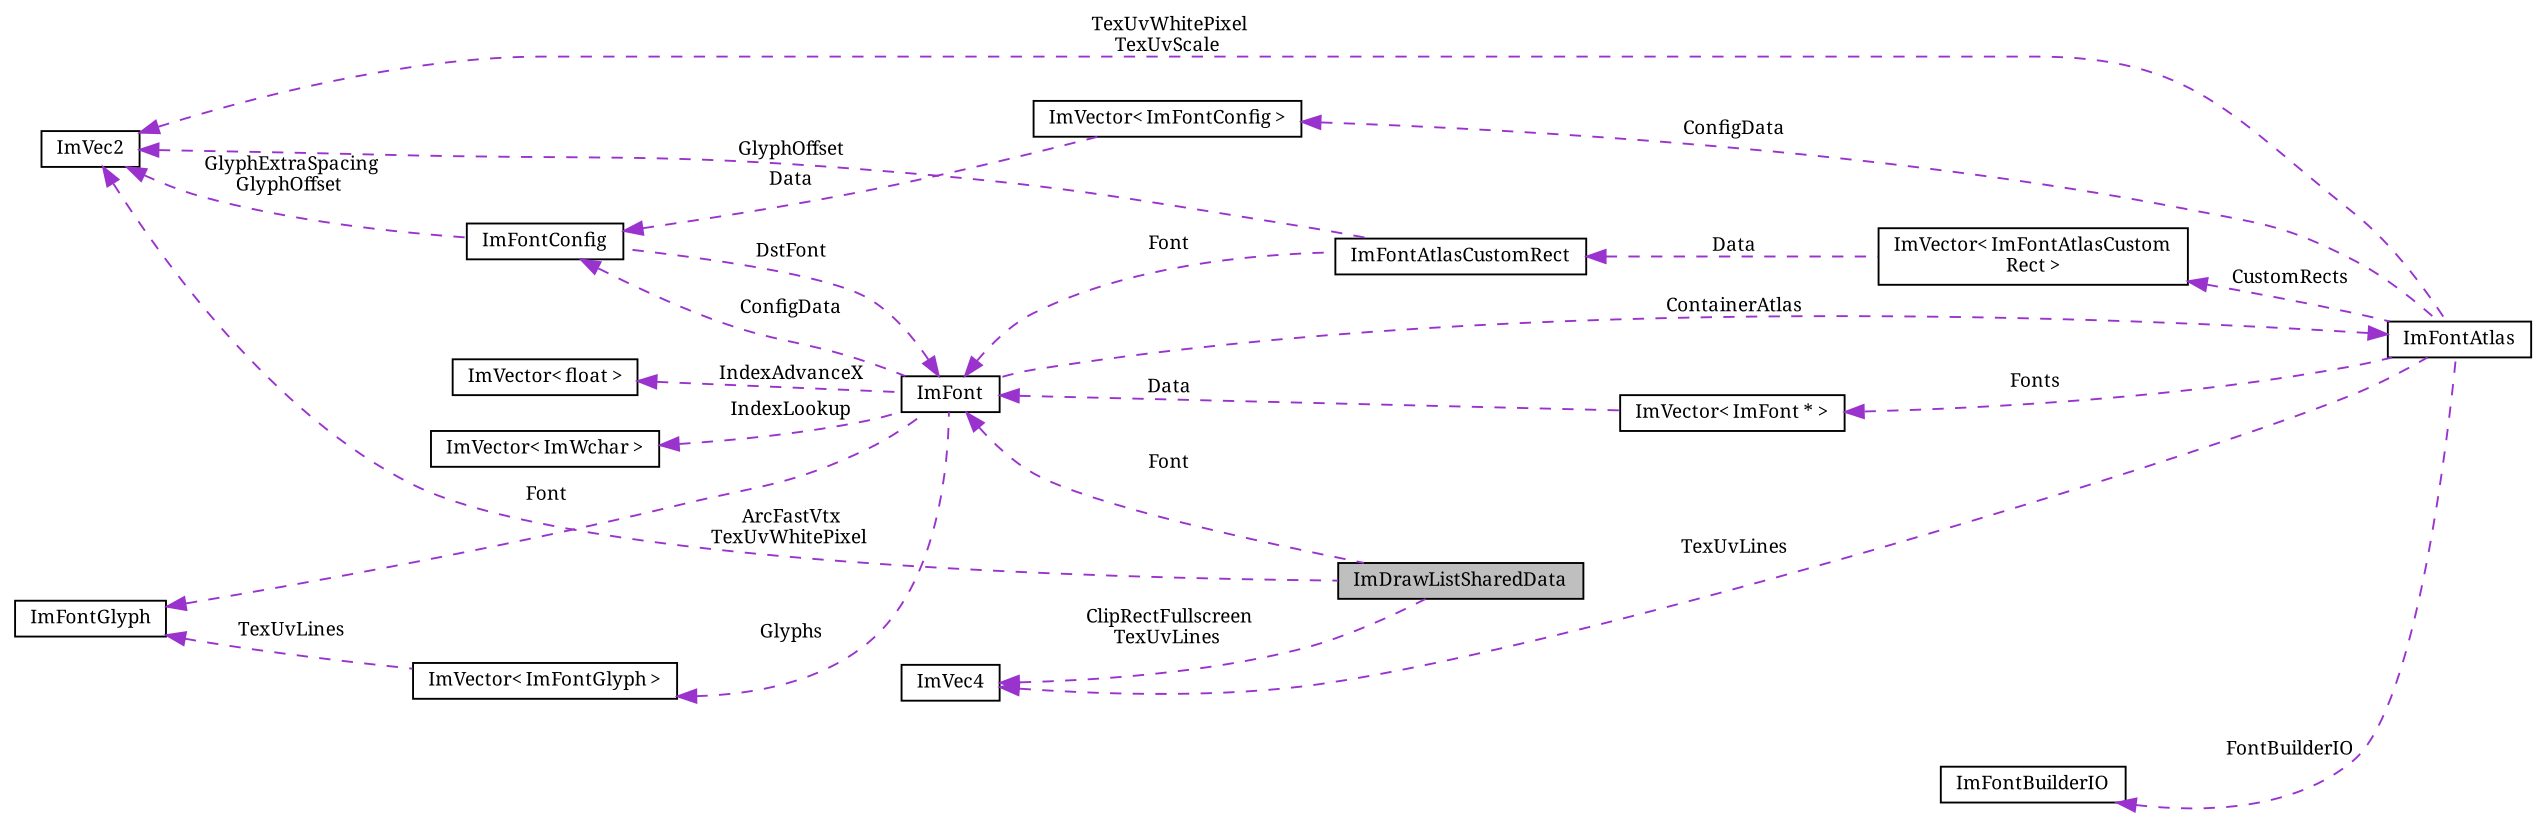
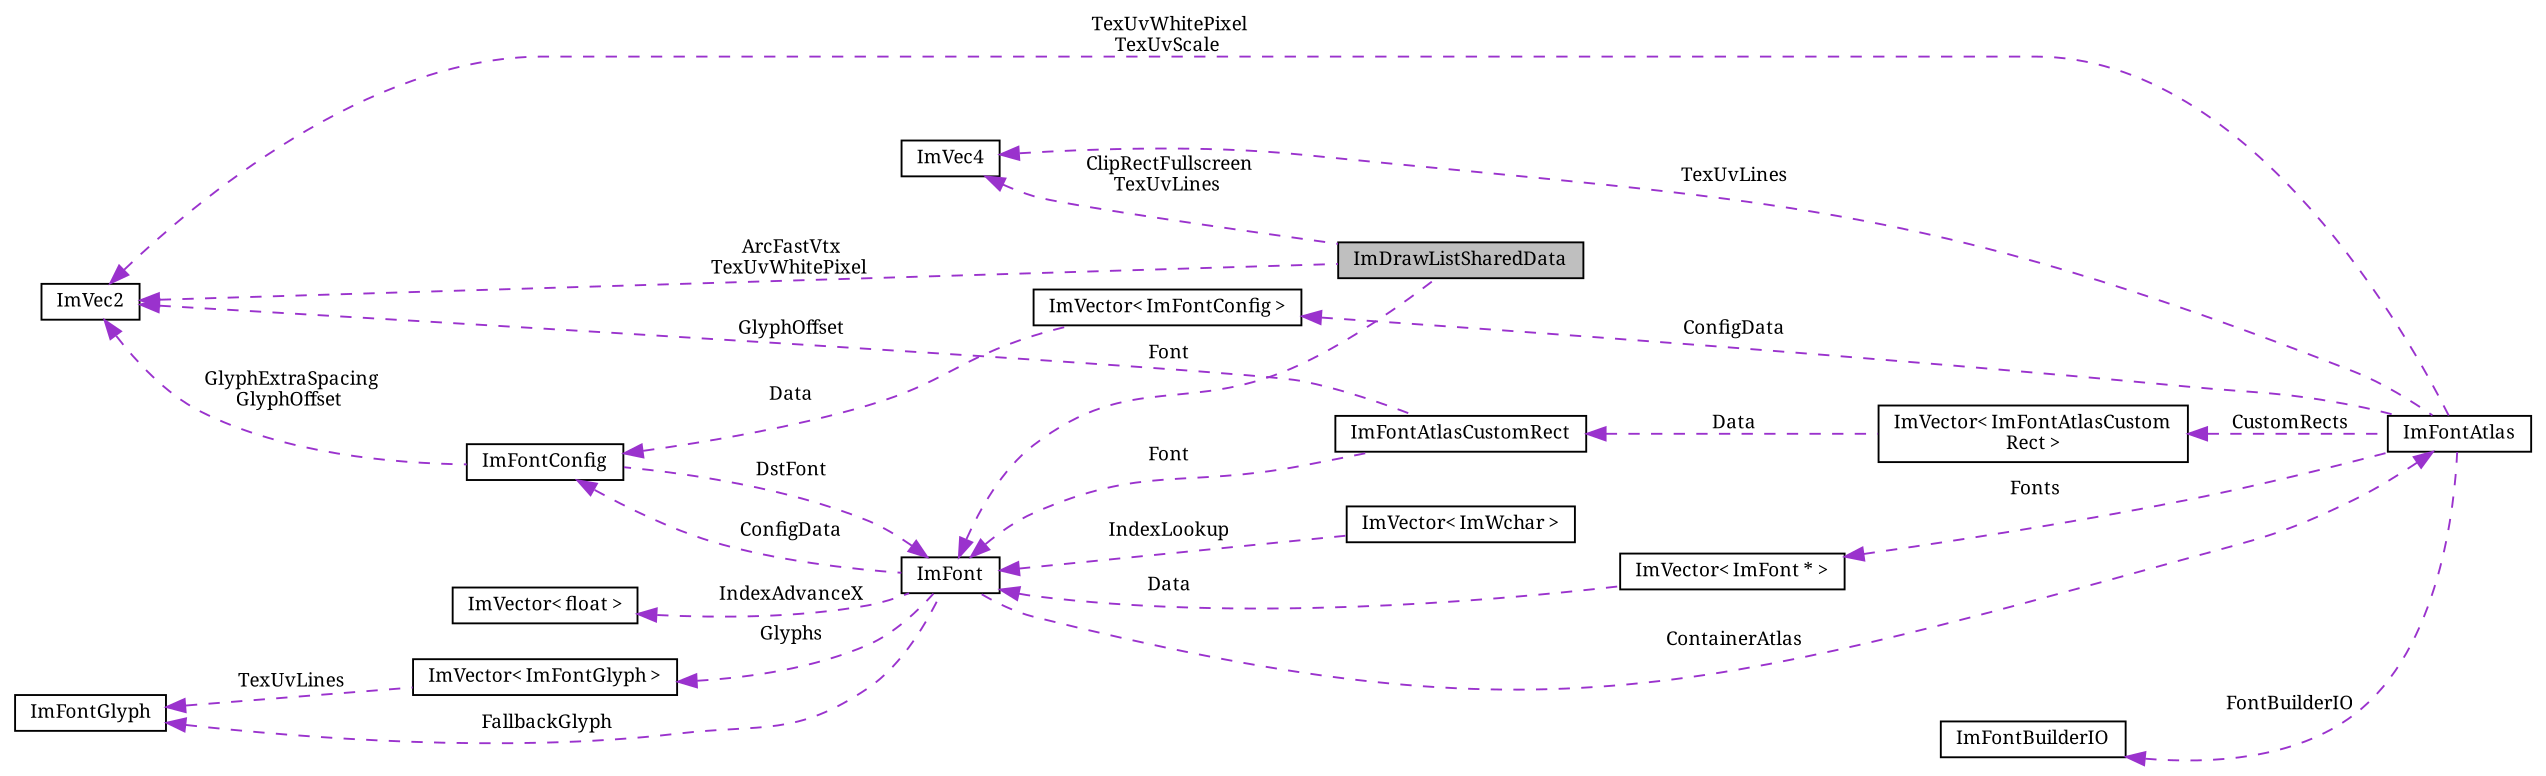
edge "ImFont" -> "ImVector< ImWchar >": reversed
edge "ImFont" -> "ImFontGlyph": label " Font" -> " FallbackGlyph"
